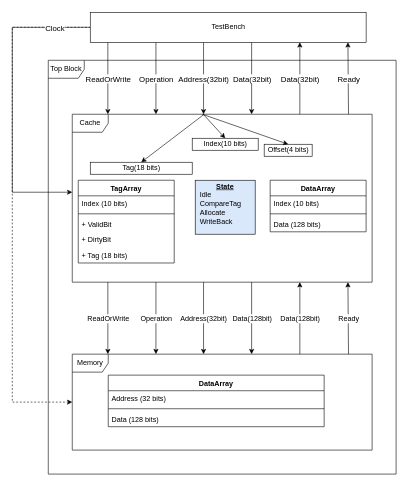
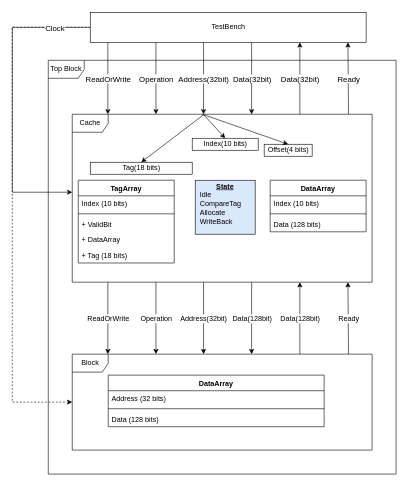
node "+ DirtyBit": label "+ DirtyBit" -> "+ DataArray"
node "Memory": label "Memory" -> "Block"
